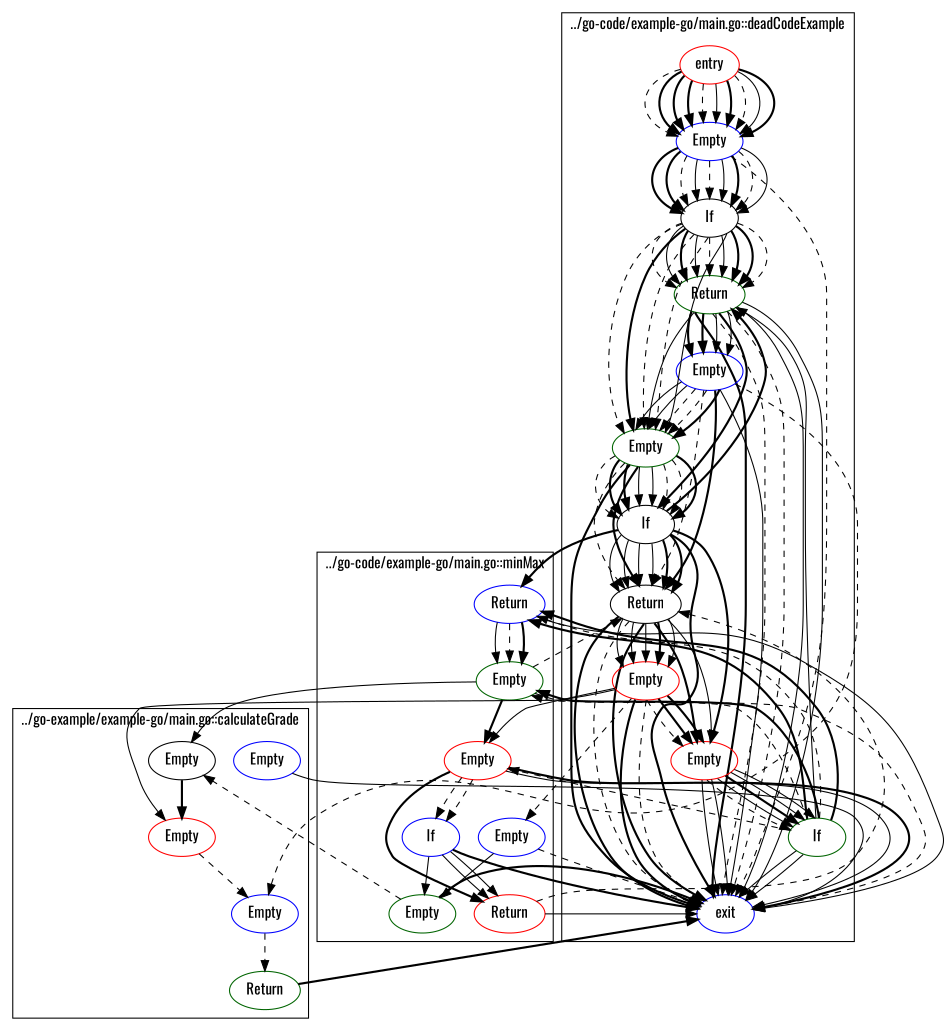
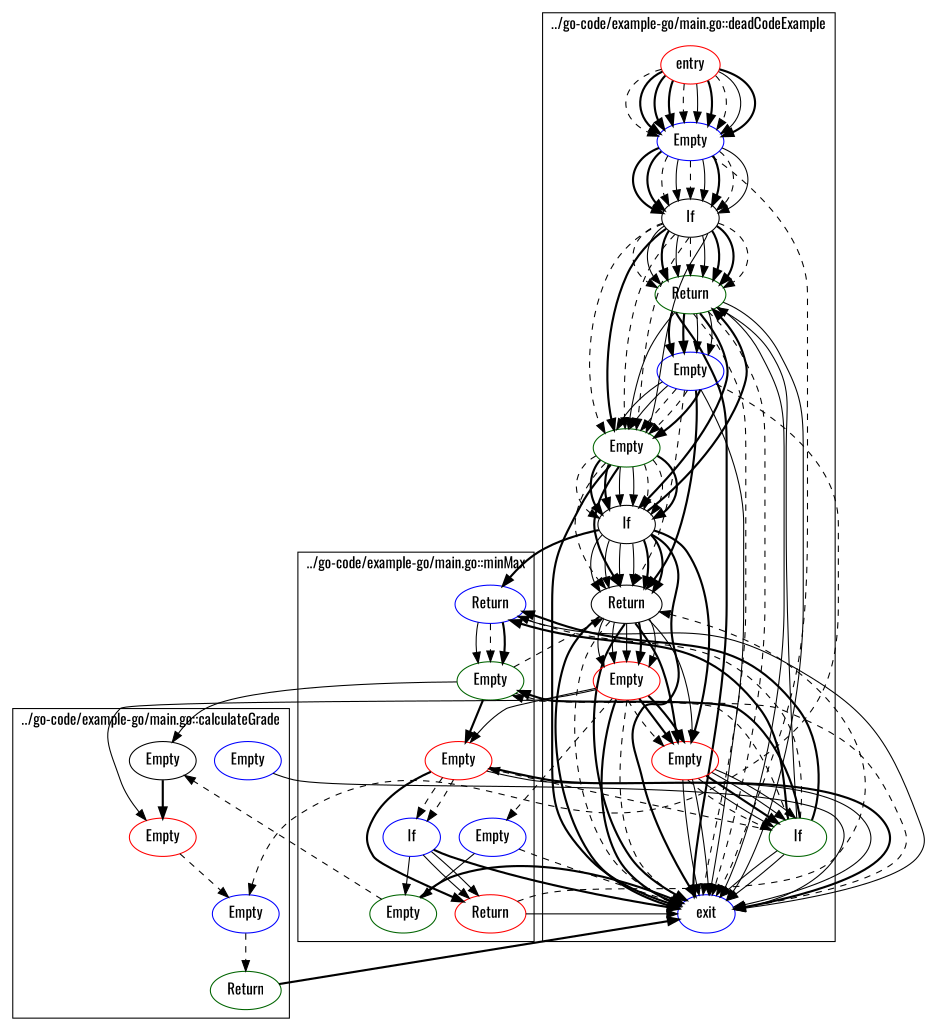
cluster "../go-example/example-go/main.go::calculateGrade": label "../go-example/example-go/main.go::calculateGrade" -> "../go-code/example-go/main.go::calculateGrade"
